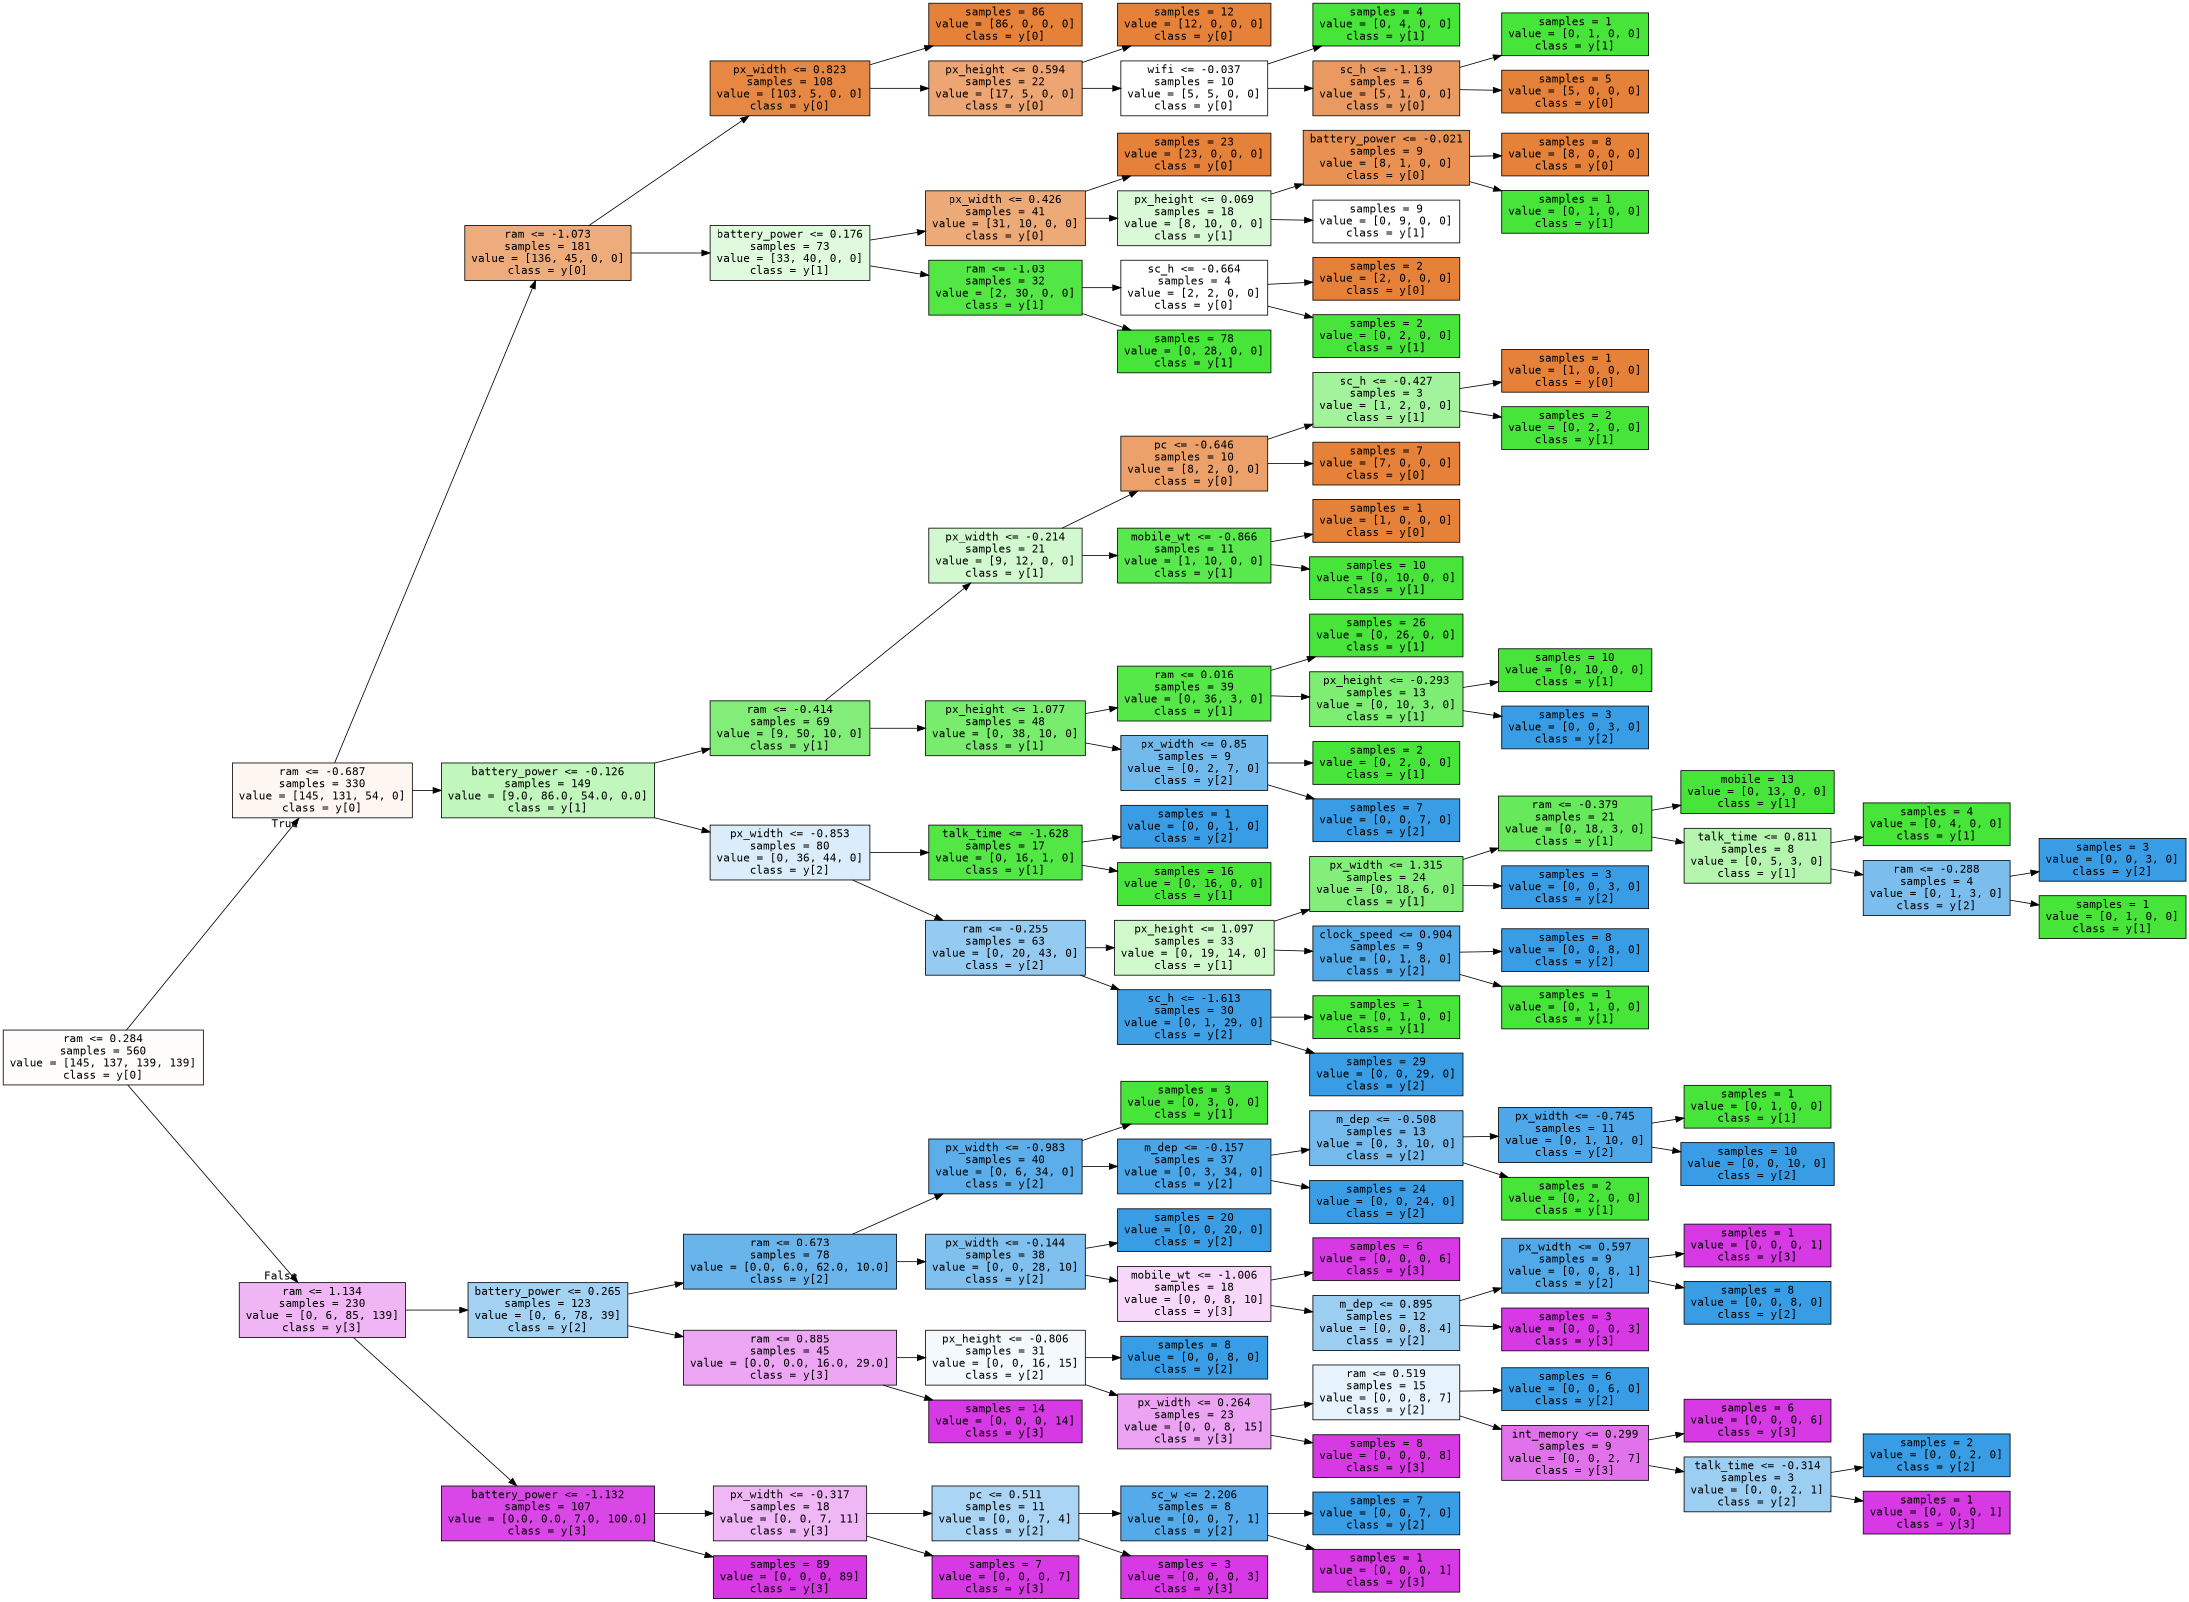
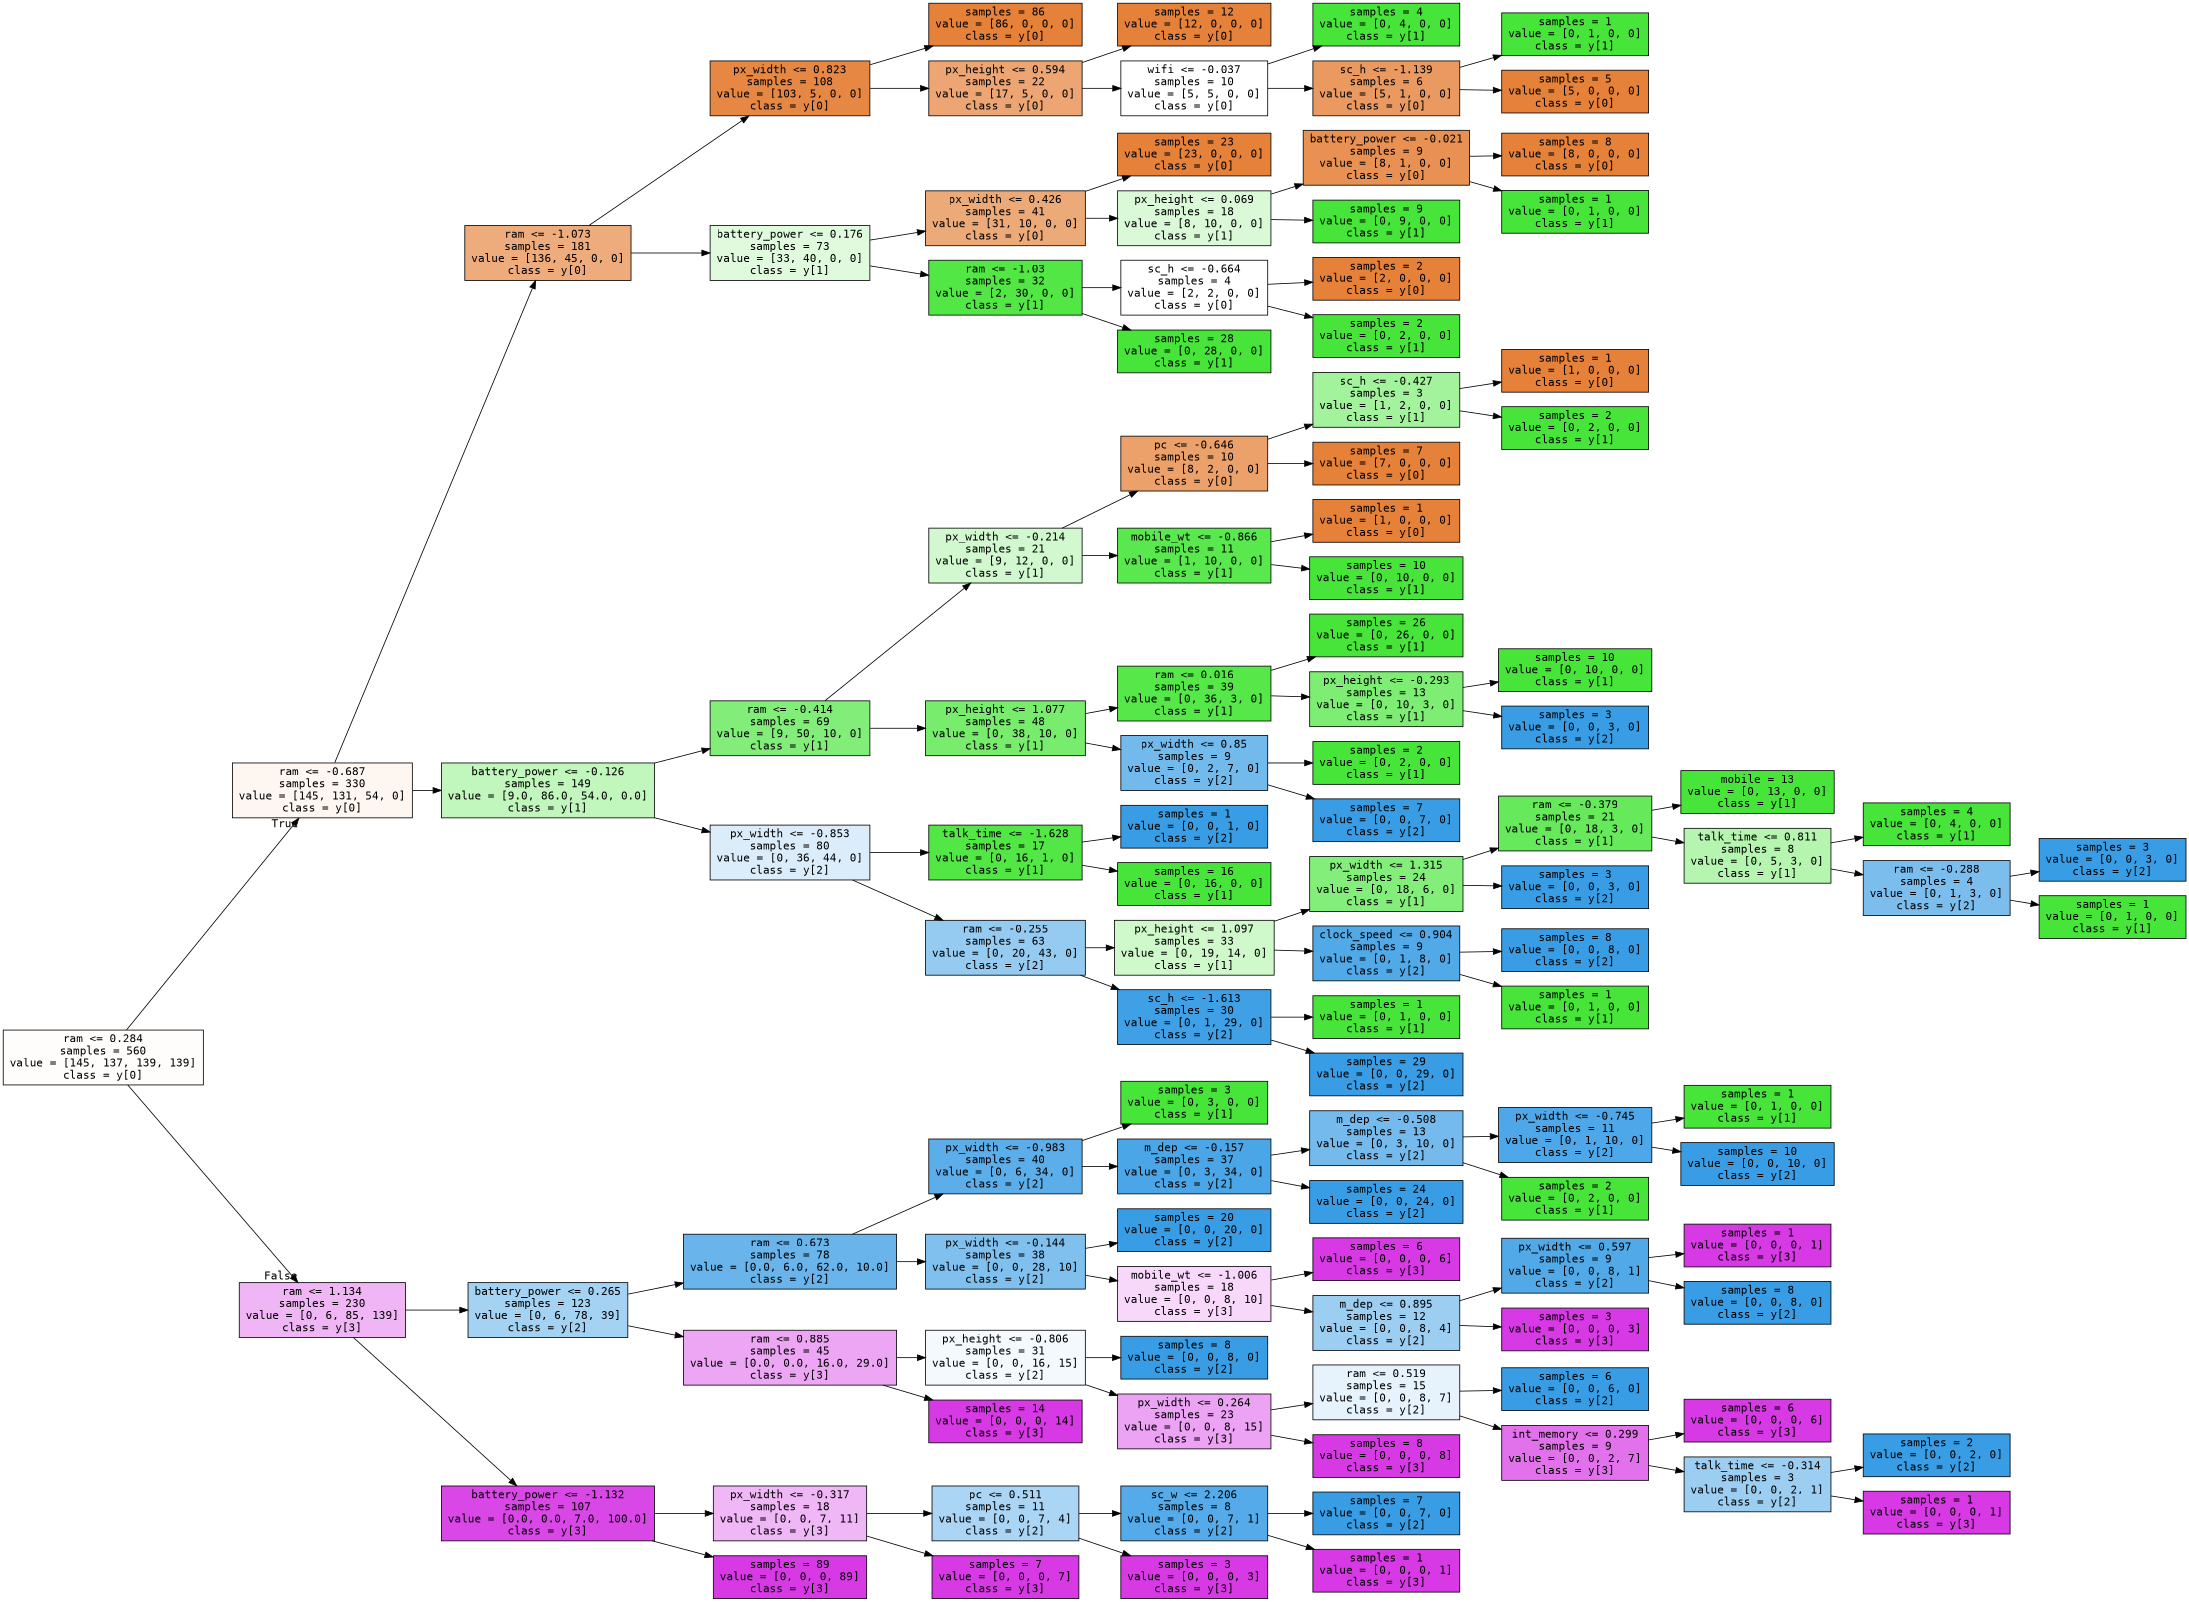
node "samples = 9 value = [0, 9, 0, 0] class = y[1]": fillcolor #ffffff -> #47e539
node "samples = 78 value = [0, 28, 0, 0] class = y[1]": label "samples = 78 value = [0, 28, 0, 0] class = y[1]" -> "samples = 28 value = [0, 28, 0, 0] class = y[1]"
